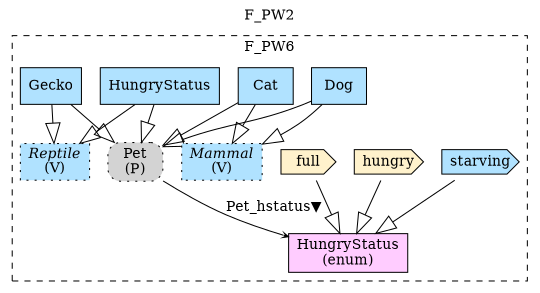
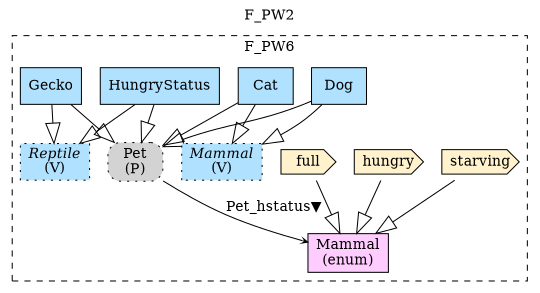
node "starving": fillcolor lightskyblue1 -> #fff2cc
node "HungryStatus (enum)": label "HungryStatus (enum)" -> "Mammal (enum)"
